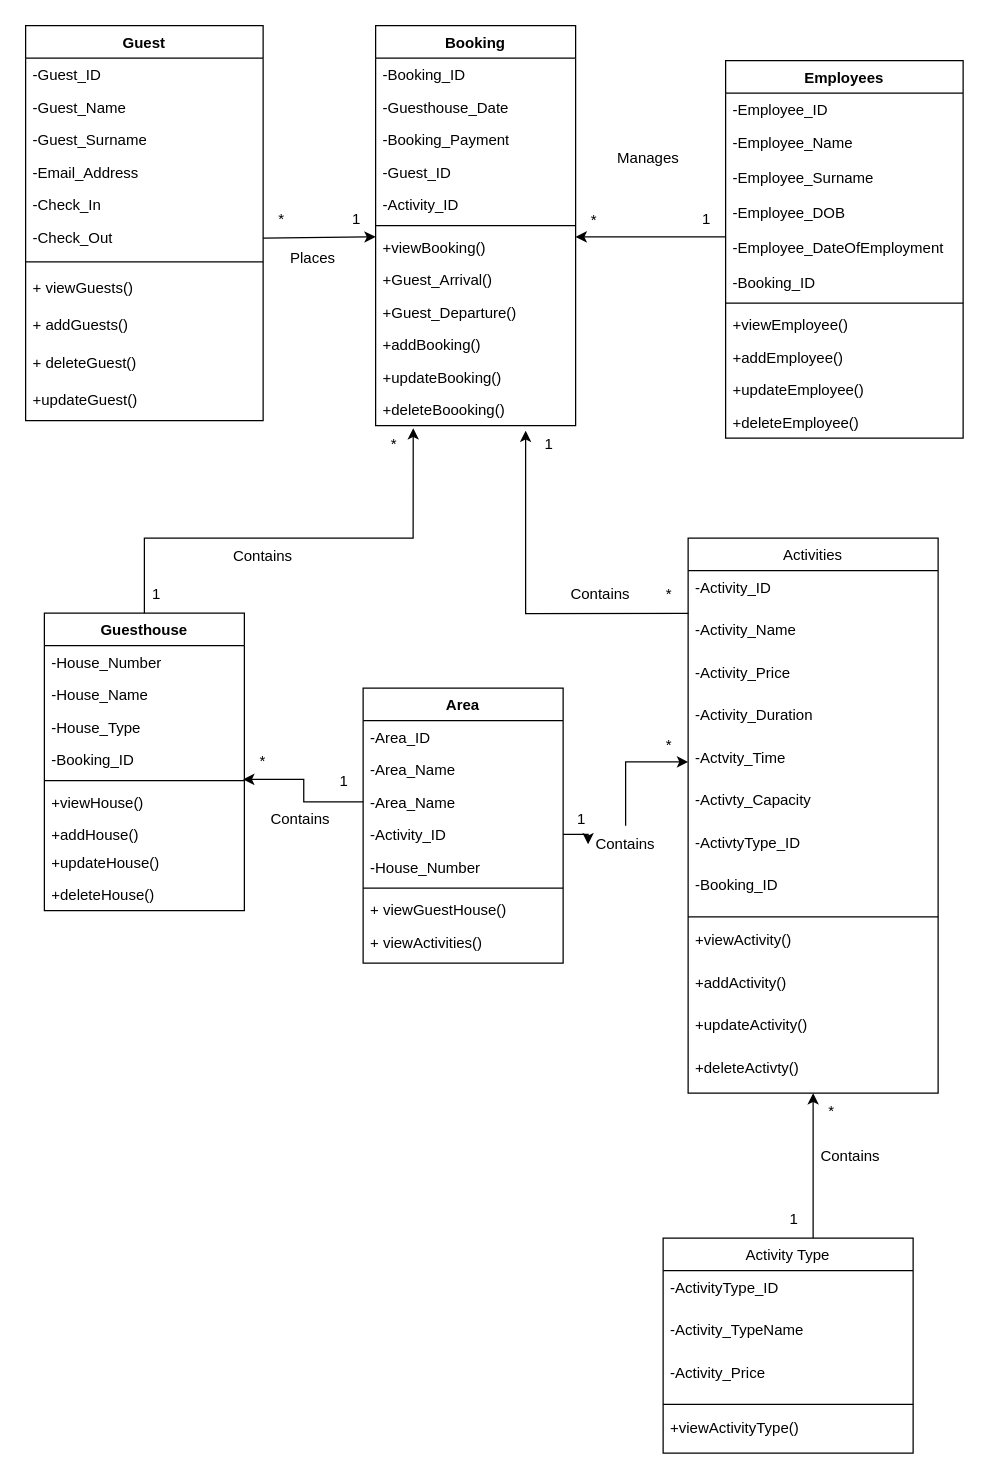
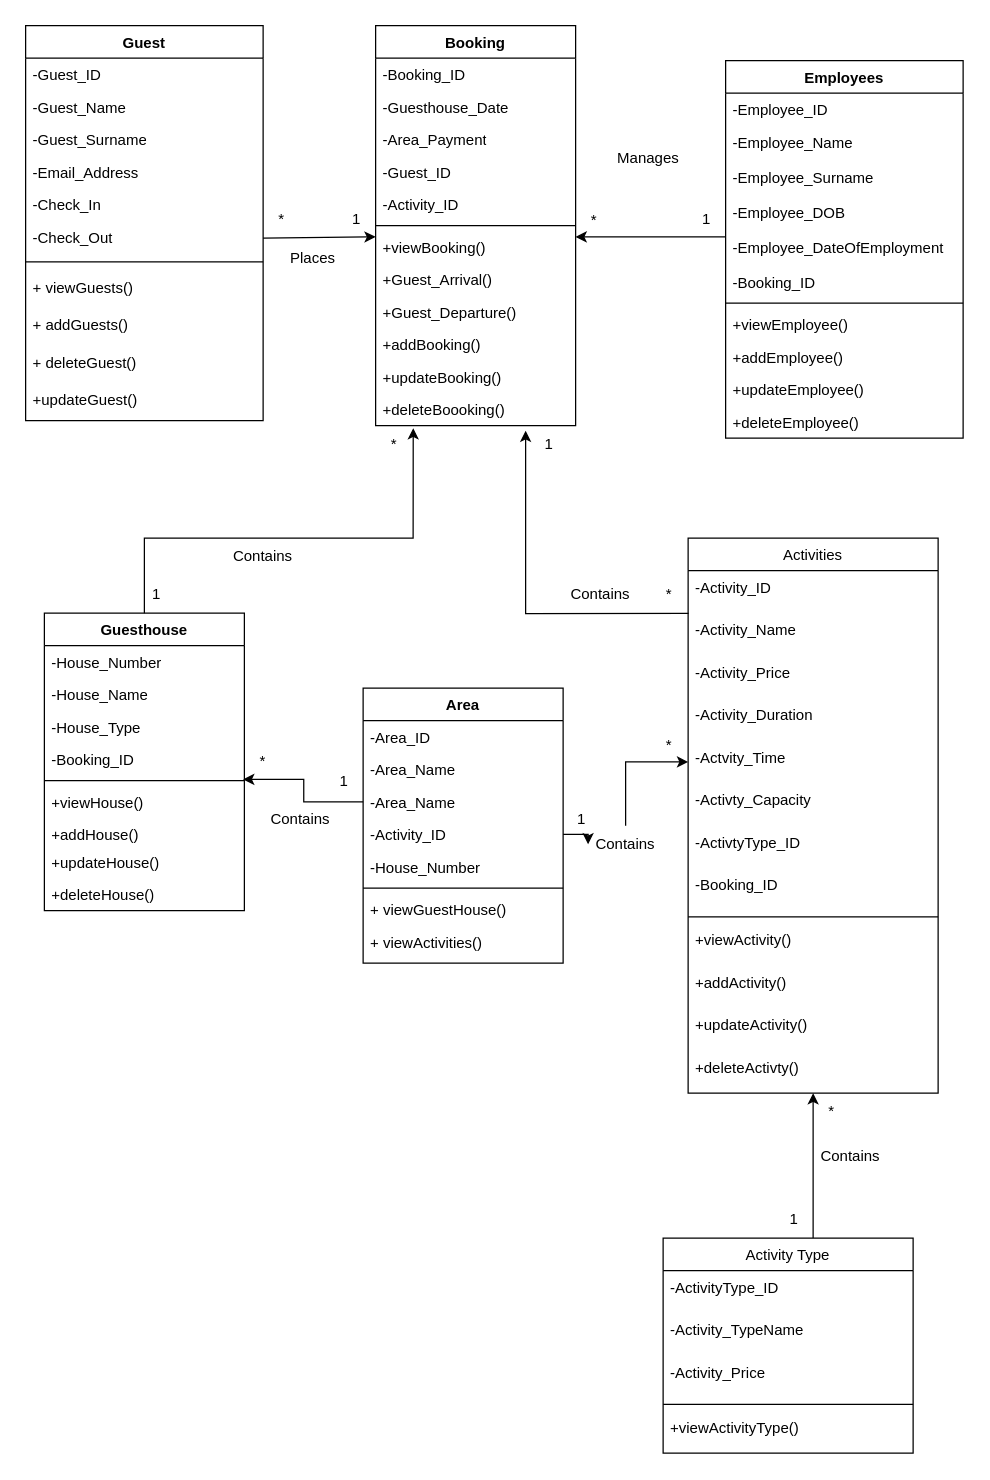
node "-Booking_Payment": label "-Booking_Payment" -> "-Area_Payment"
